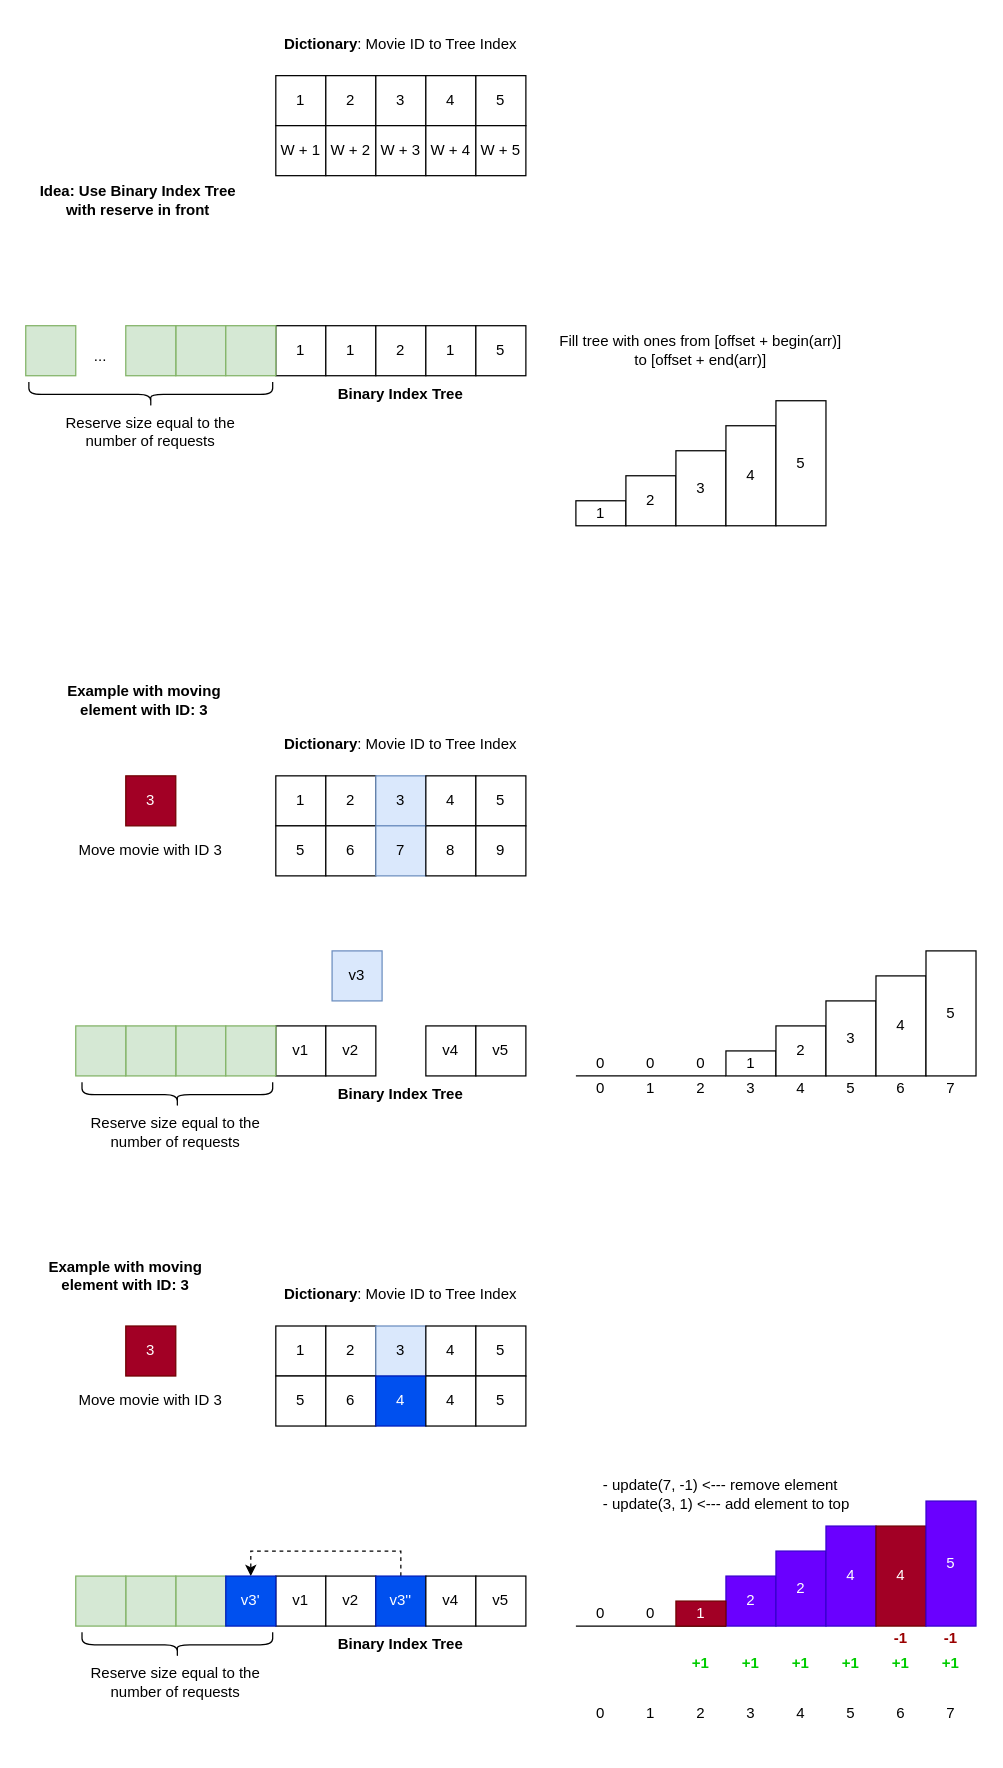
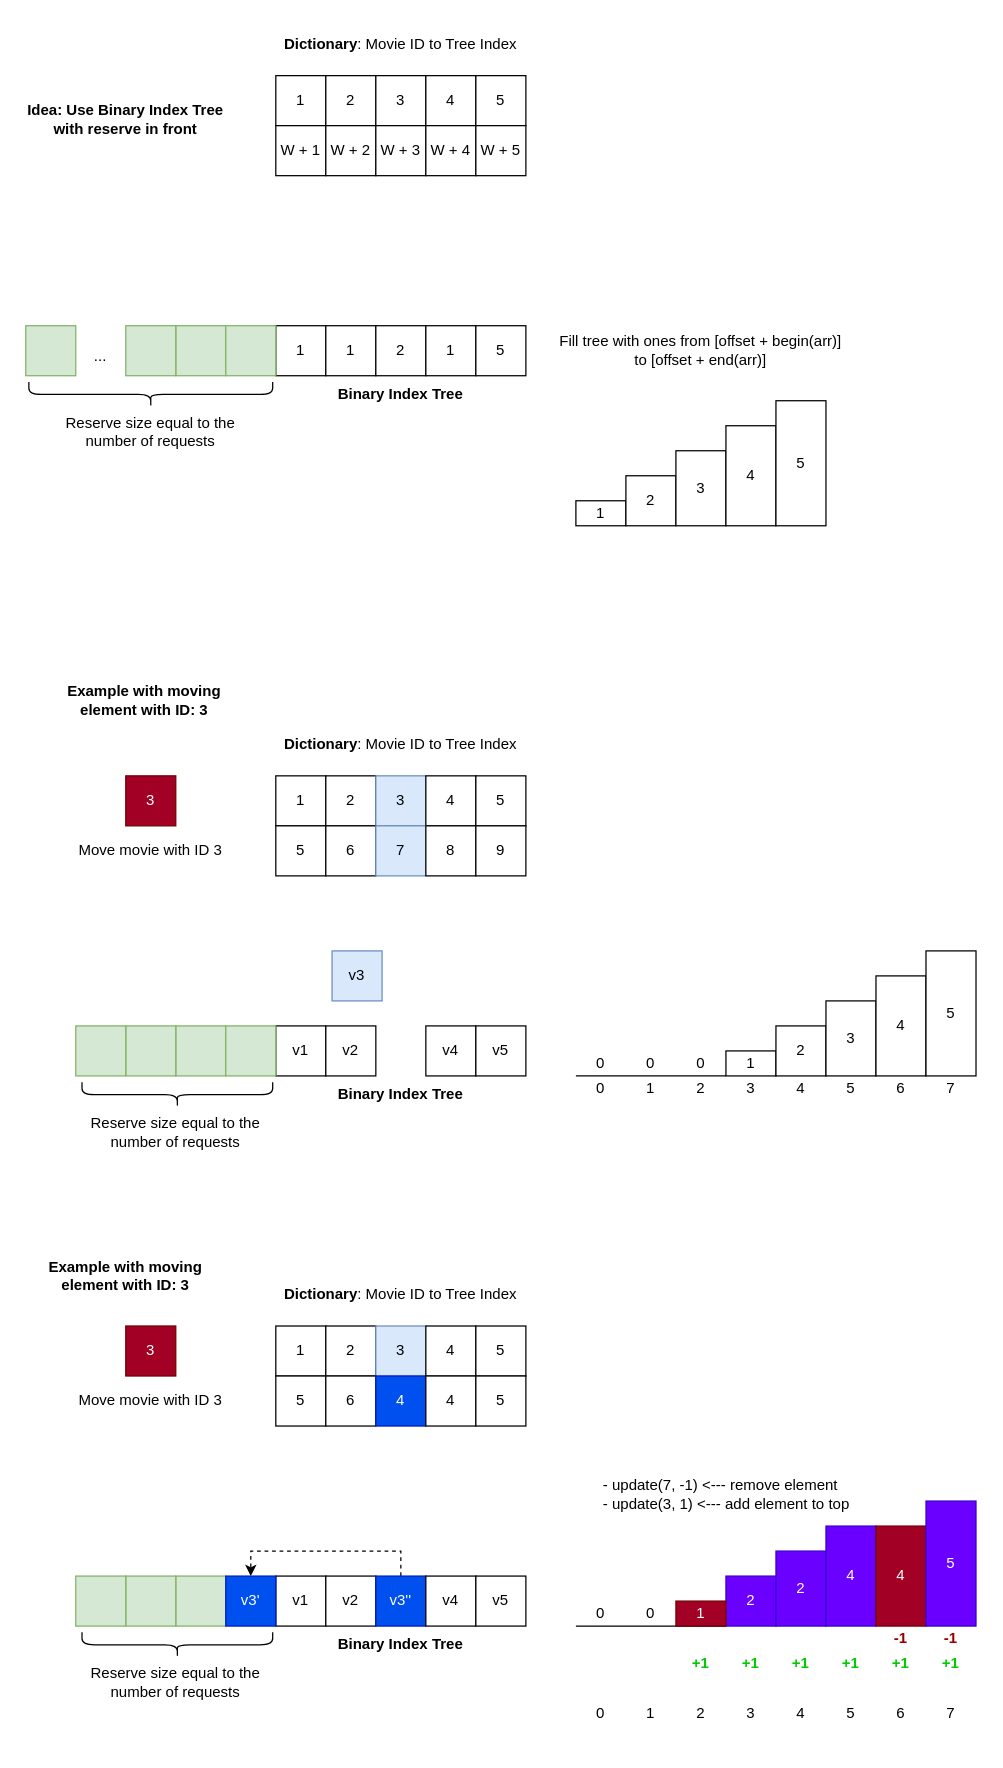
node "Idea: Use Binary Index Tree with reserve in front": moved (138, 201) -> (126, 119)
